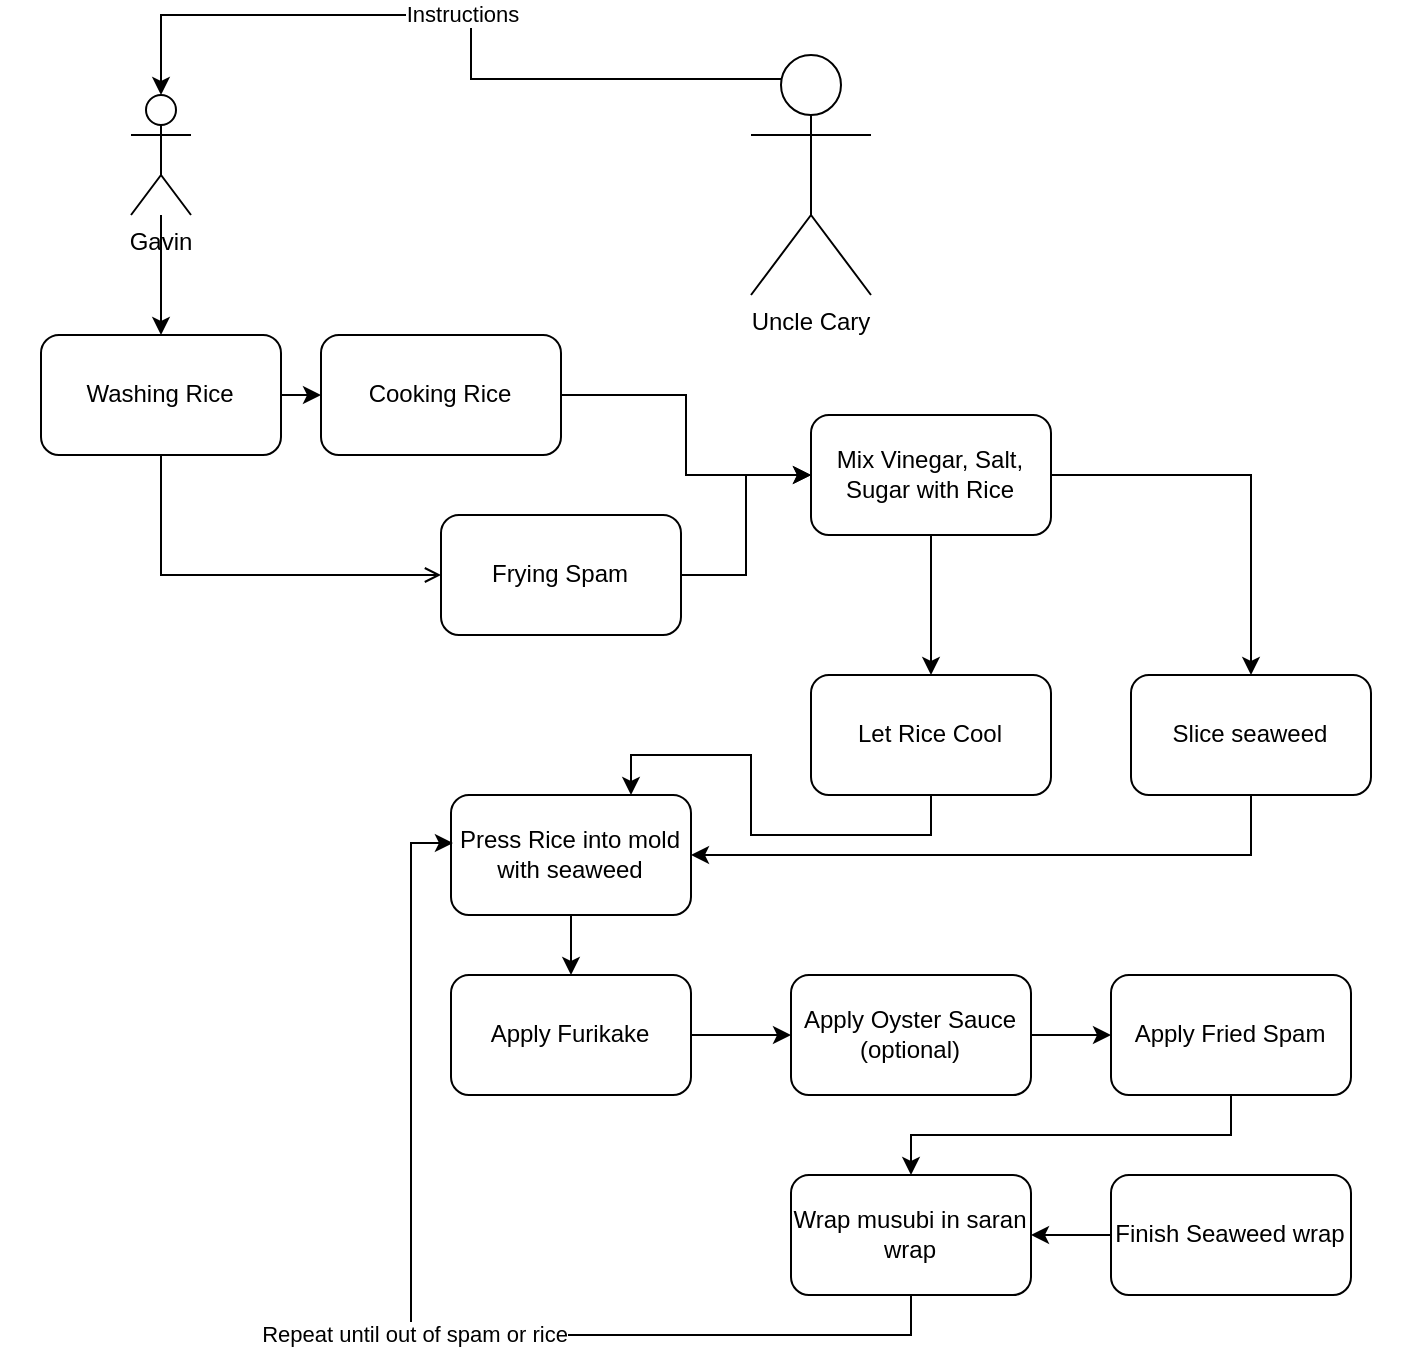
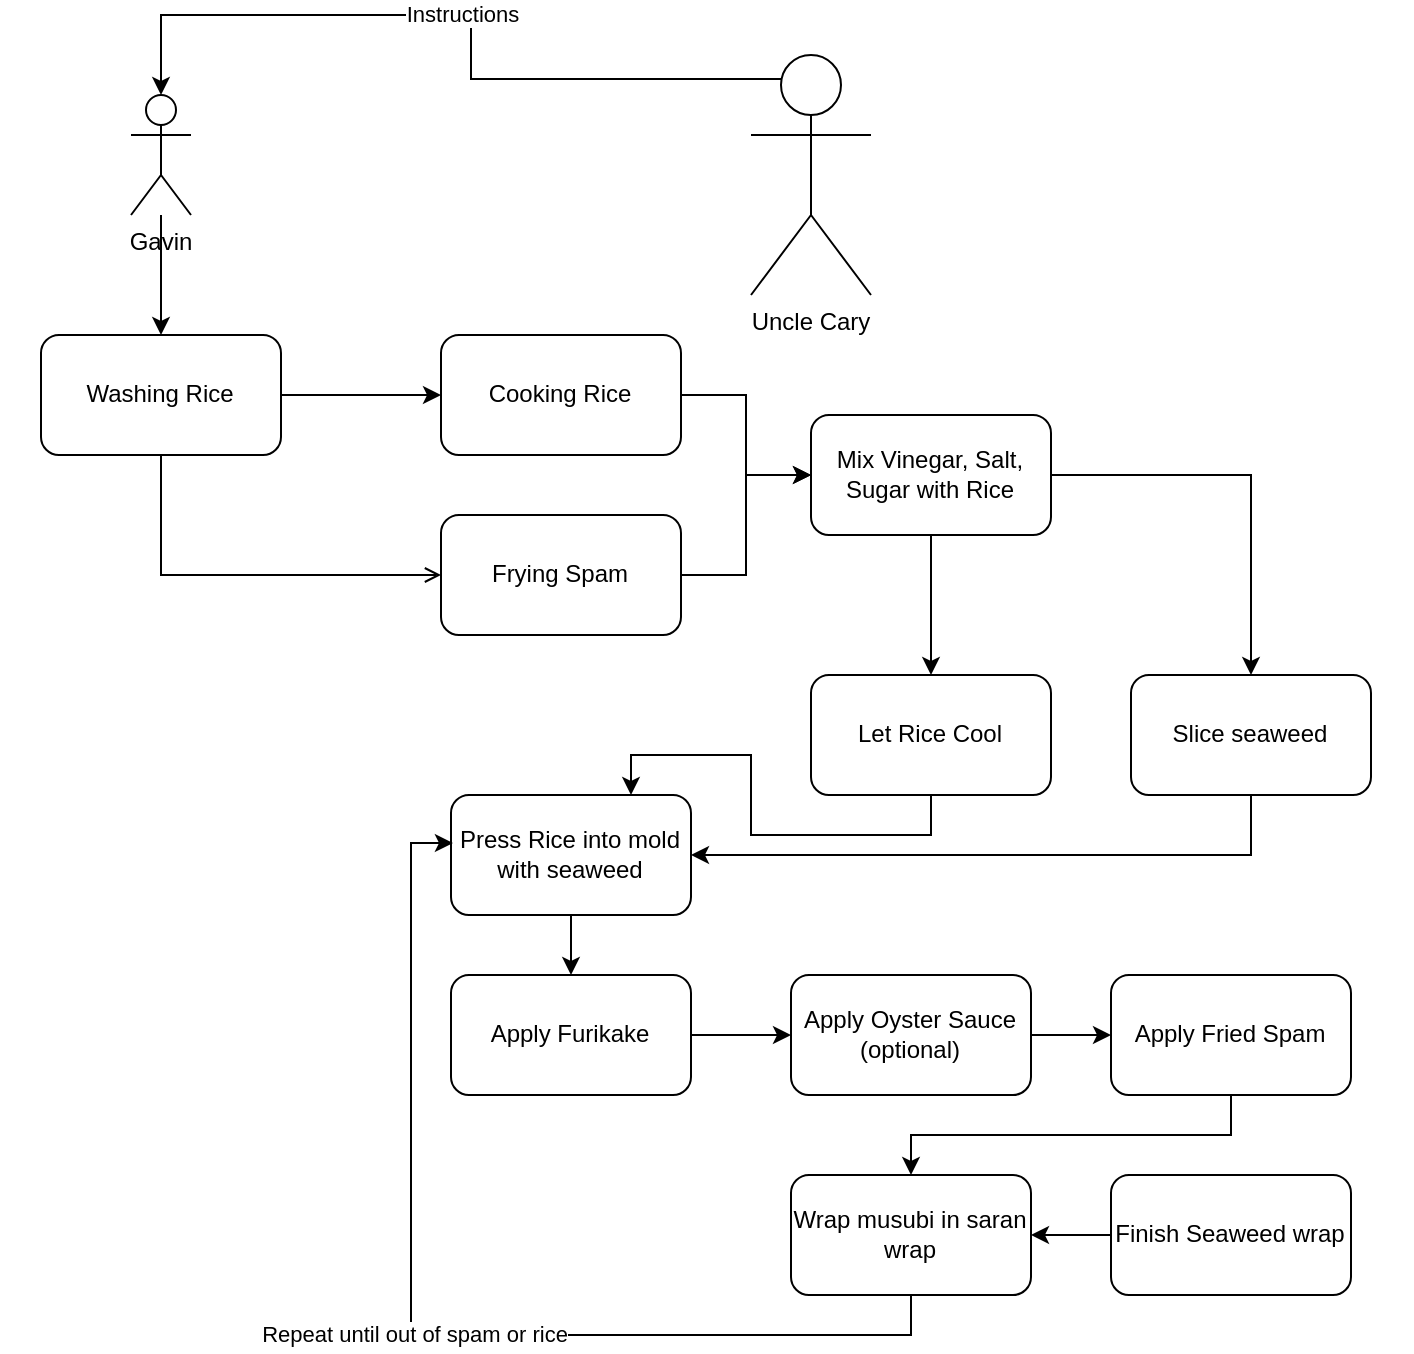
node "Cooking Rice": moved (441, 395) -> (561, 395)
